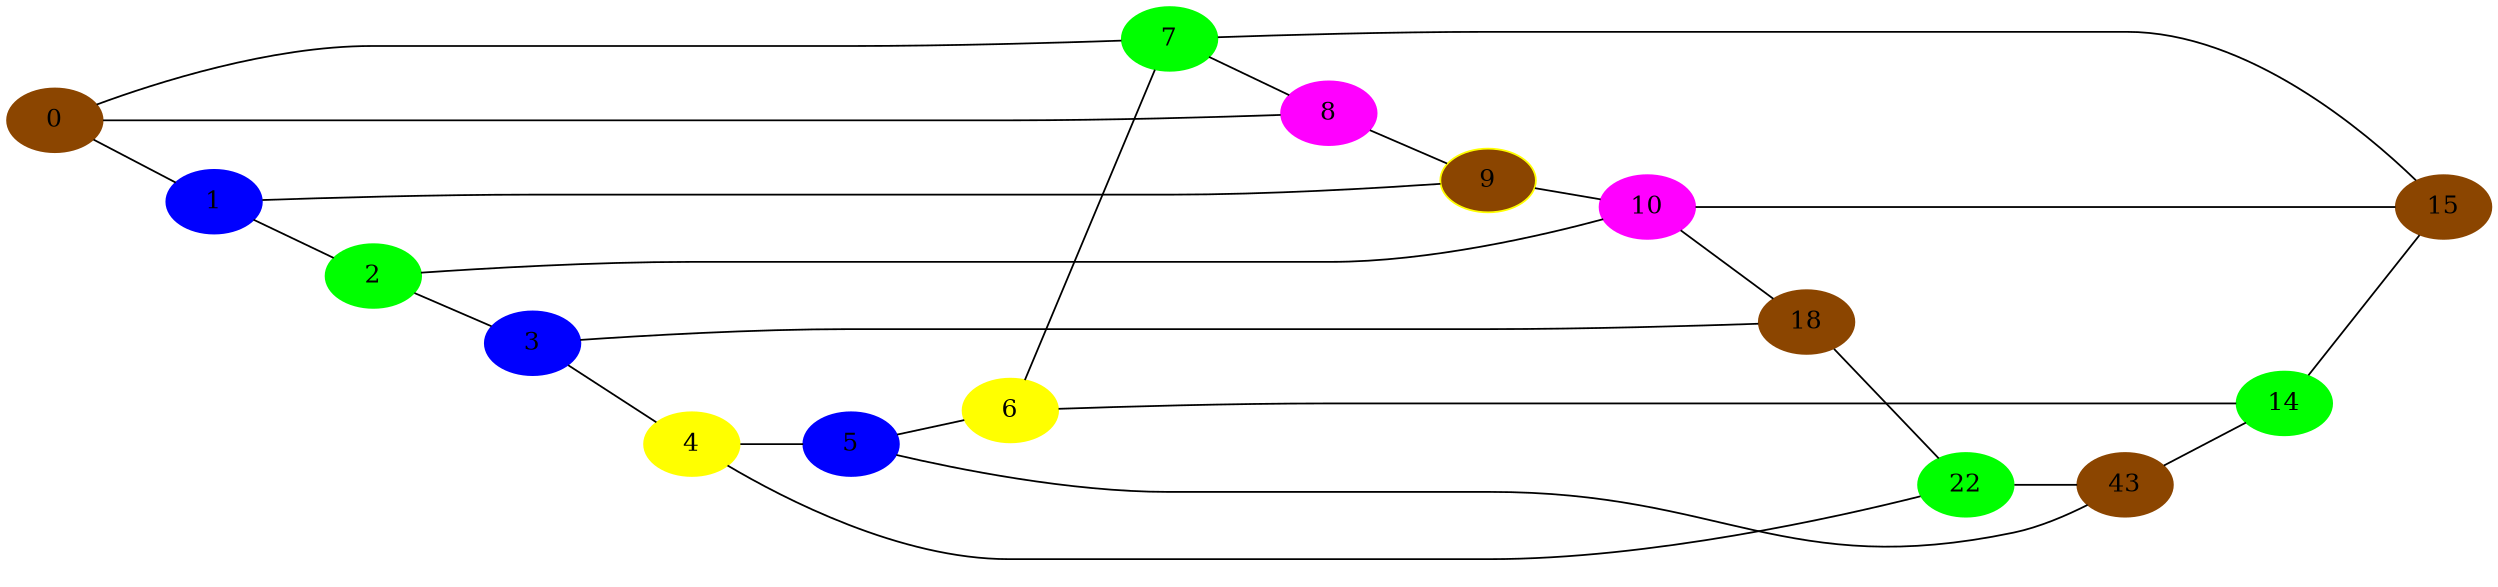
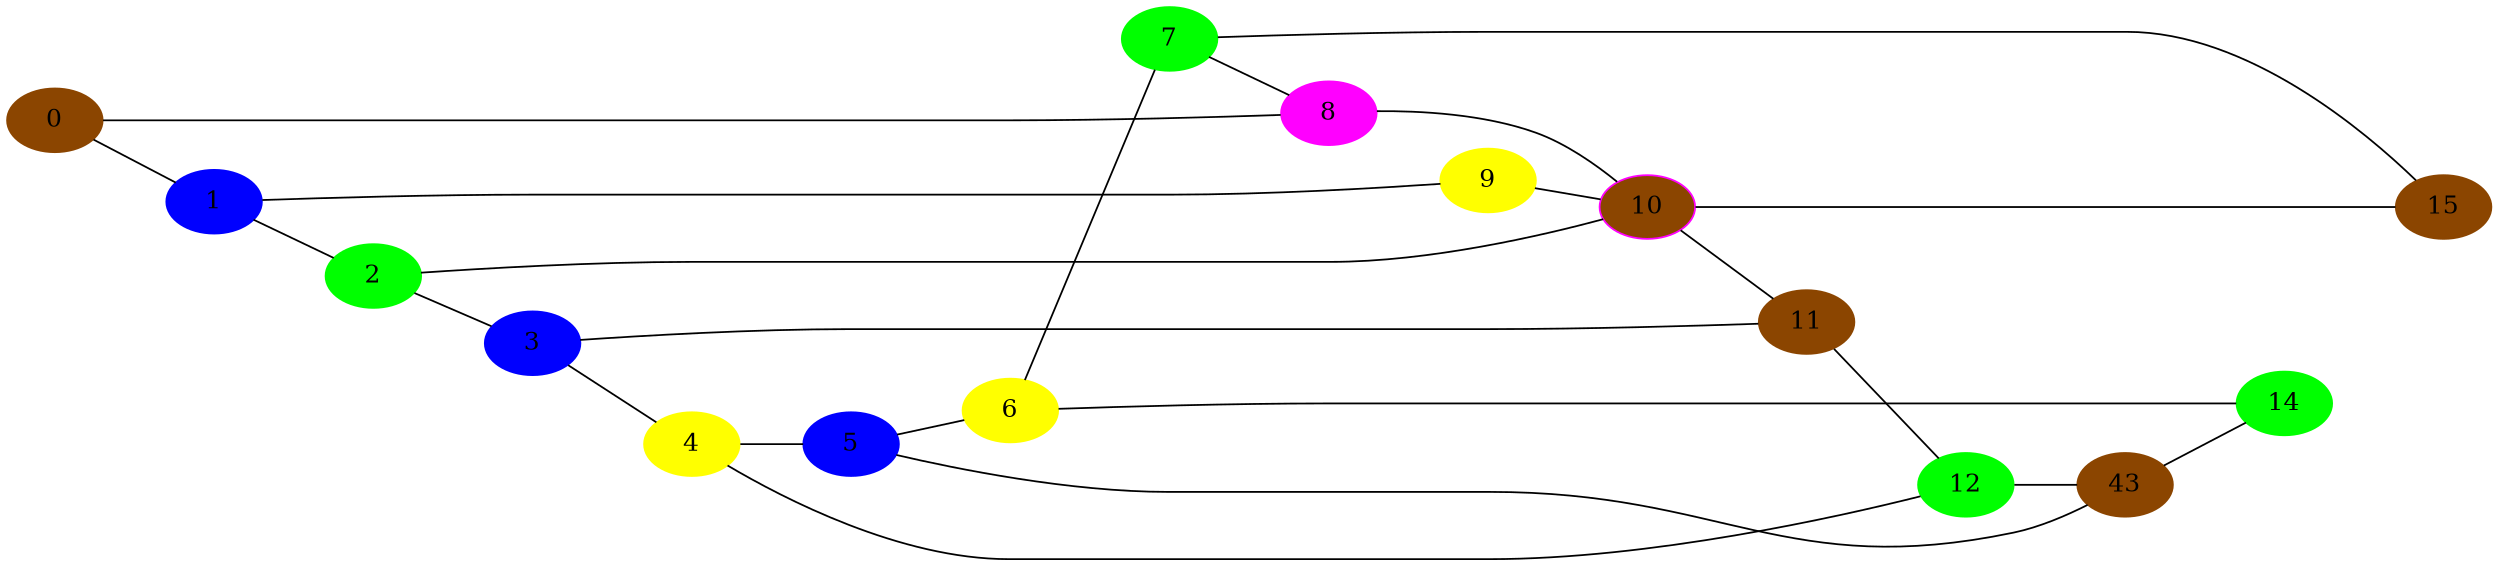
edge "7" -- "0": removed
edge "8" -- "9": now "8" -- "10"
node "9": fillcolor darkorange4 -> yellow
node "10": fillcolor magenta -> darkorange4
edge "15" -- "14": removed
node "18": label "18" -> "11"
node "22": label "22" -> "12"
